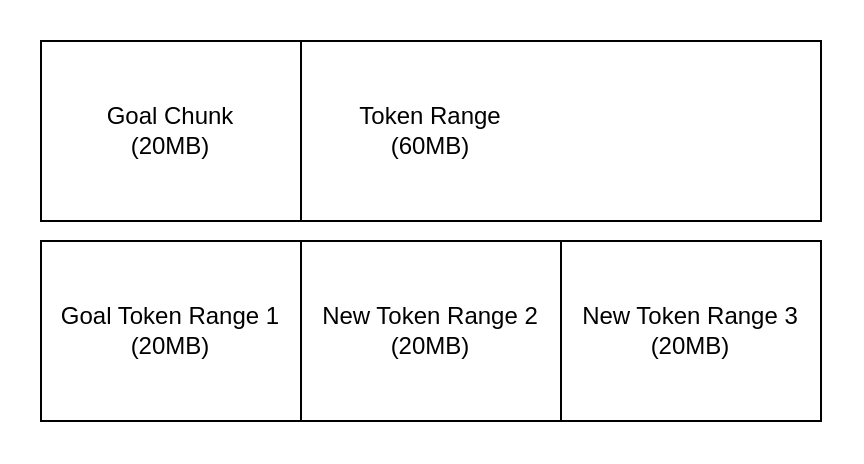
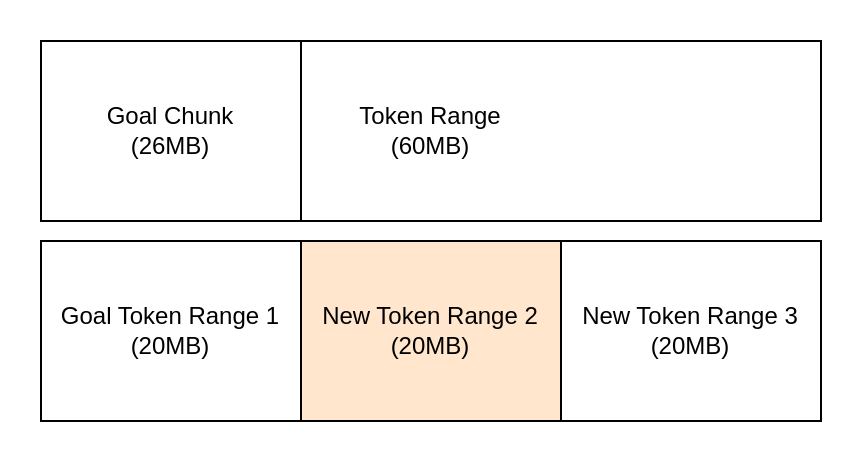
node "Goal Chunk (20MB)": label "Goal Chunk (20MB)" -> "Goal Chunk (26MB)"
node "New Token Range 2 (20MB)": fillcolor #ffffff -> #ffe6cc
